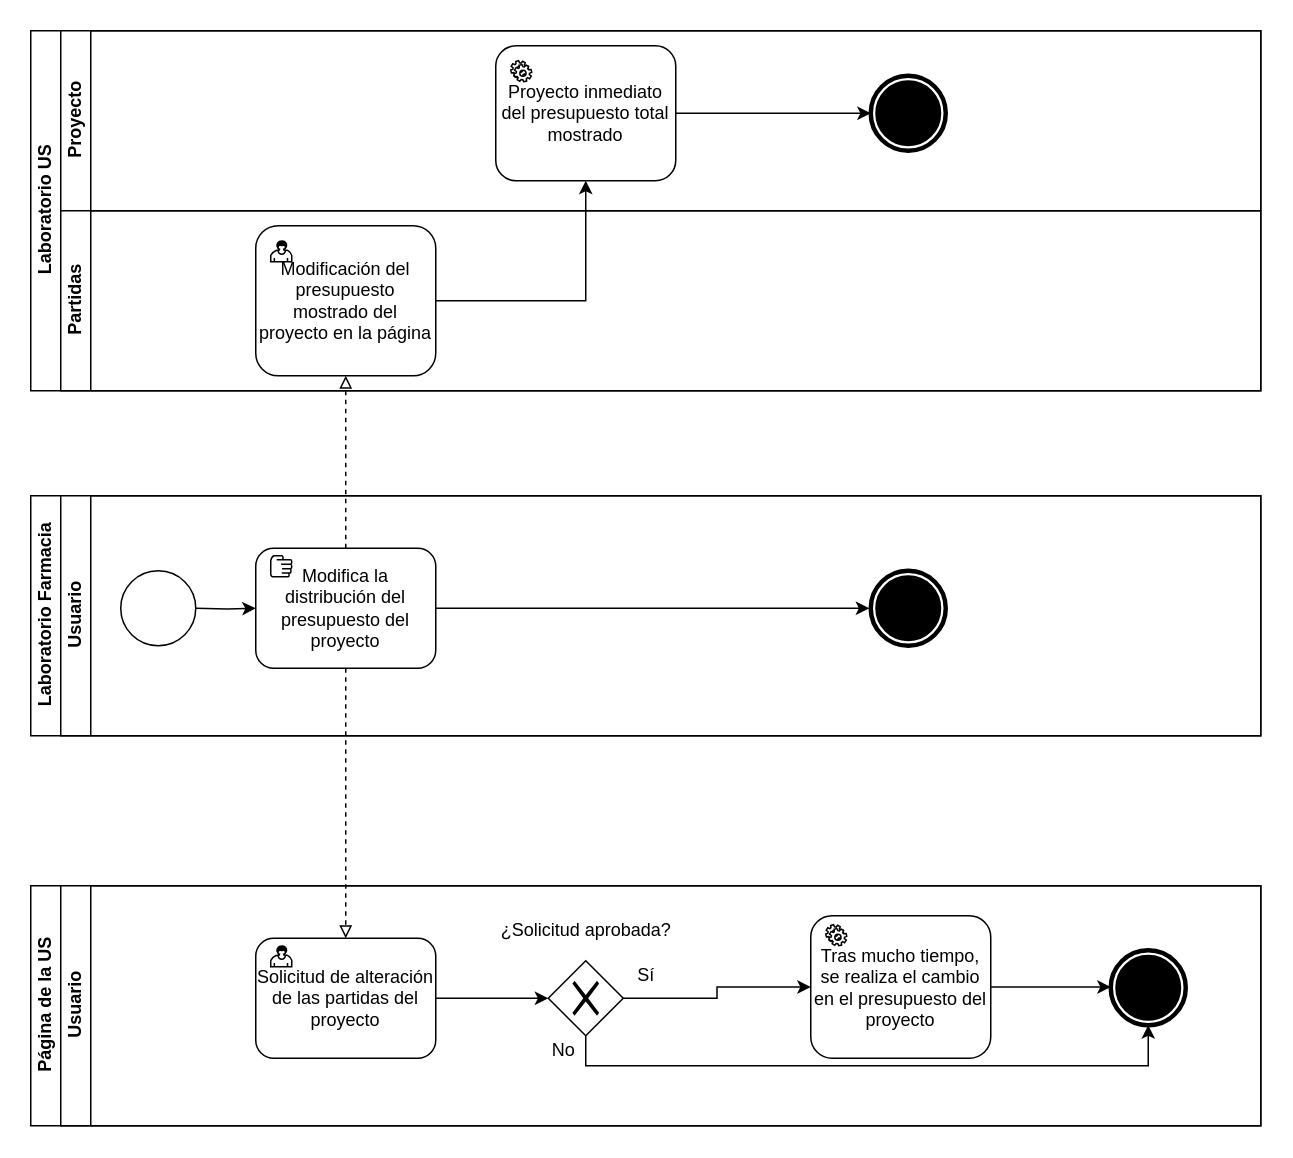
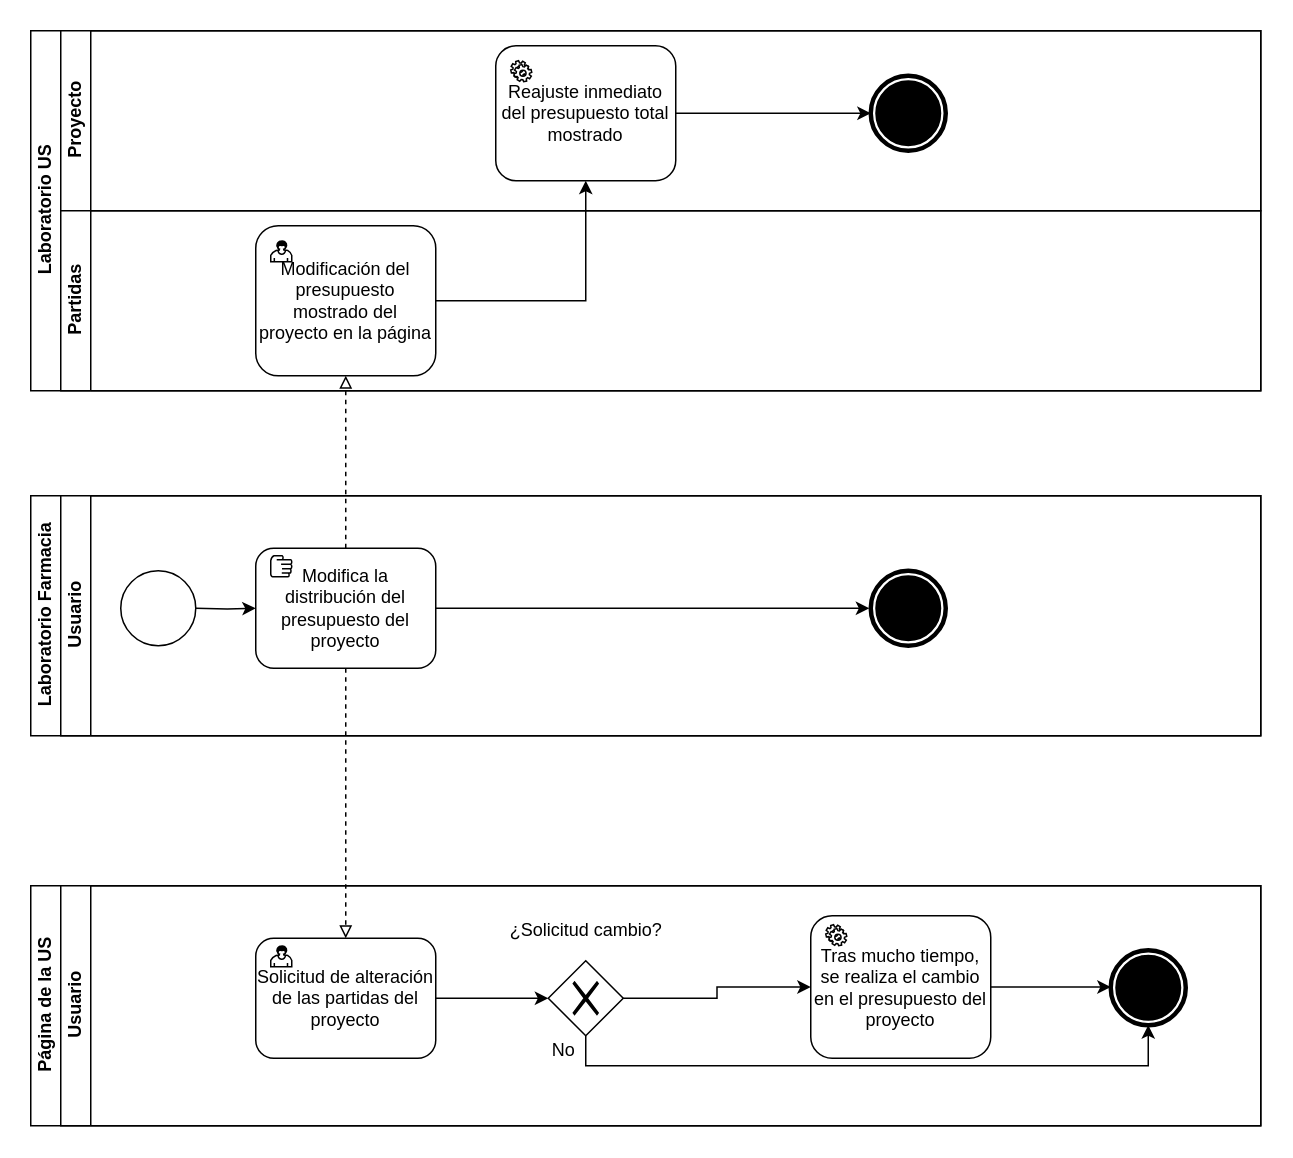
node "Proyecto inmediato del presupuesto total mostrado": label "Proyecto inmediato del presupuesto total mostrado" -> "Reajuste inmediato del presupuesto total mostrado"
node "¿Solicitud aprobada?": label "¿Solicitud aprobada?" -> "¿Solicitud cambio?"
node "Sí": removed
